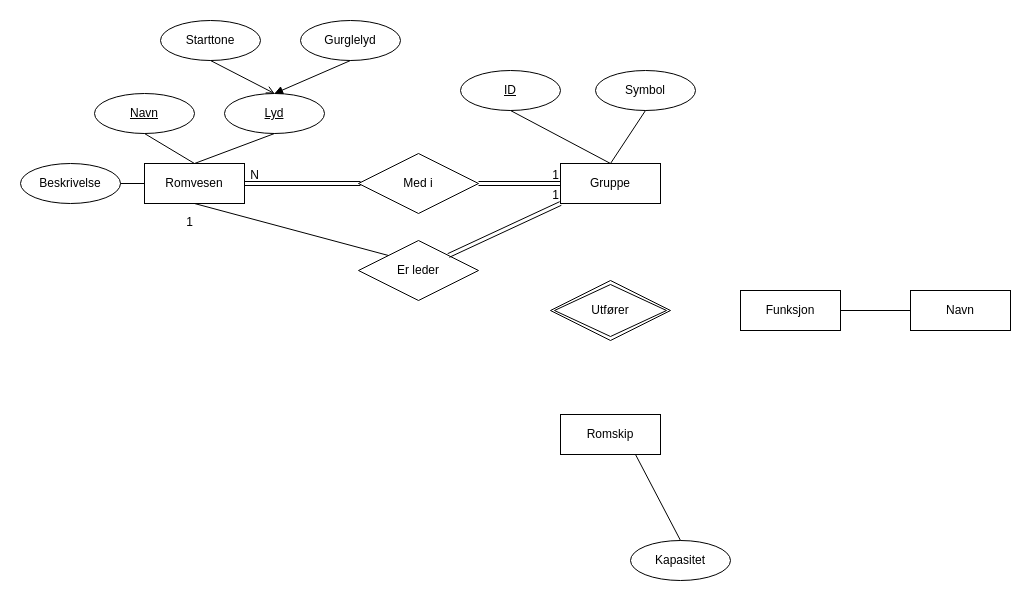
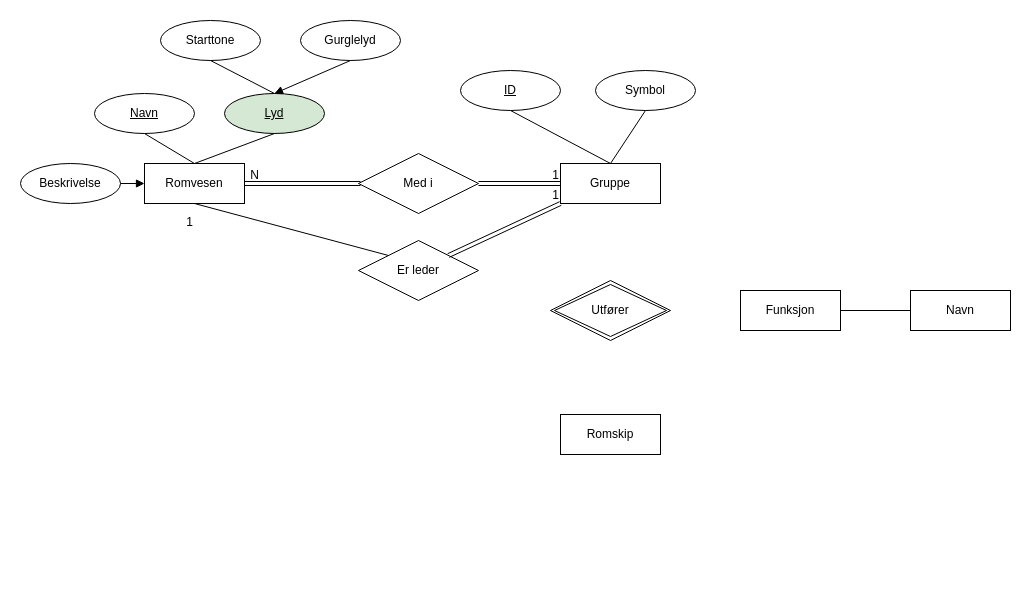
edge "Starttone" -> "Lyd": arrowhead open -> none
node "Lyd": fillcolor #ffffff -> #d5e8d4
edge "Beskrivelse" -- "Romvesen": arrowhead none -> block
edge "Romskip" -- "Kapasitet": removed
node "Kapasitet": removed
